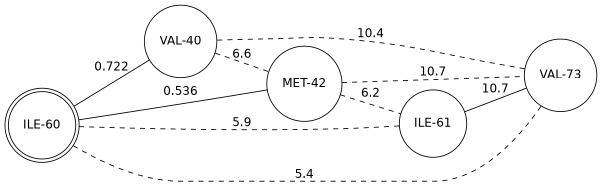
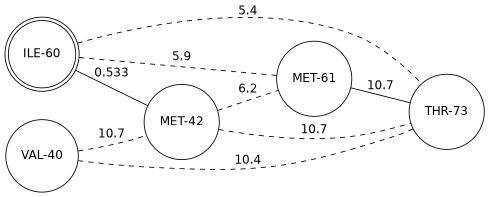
edge "VAL-40" -- "MET-42": label "6.6" -> "10.7"
node "VAL-73": label "VAL-73" -> "THR-73"
edge "VAL-40" -- "ILE-60": removed, label "0.722"
edge "MET-42" -- "ILE-60": label "0.536" -> "0.533"
node "ILE-61": label "ILE-61" -> "MET-61"
